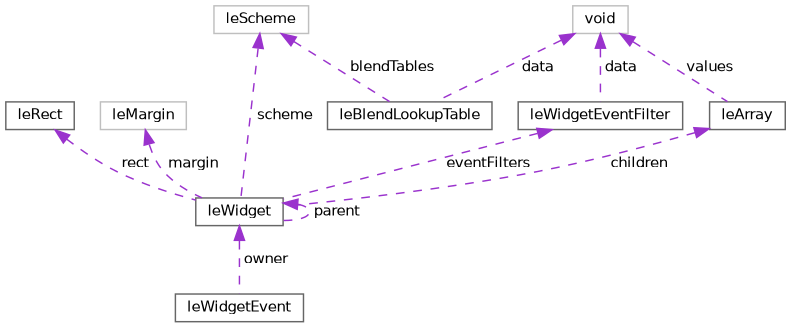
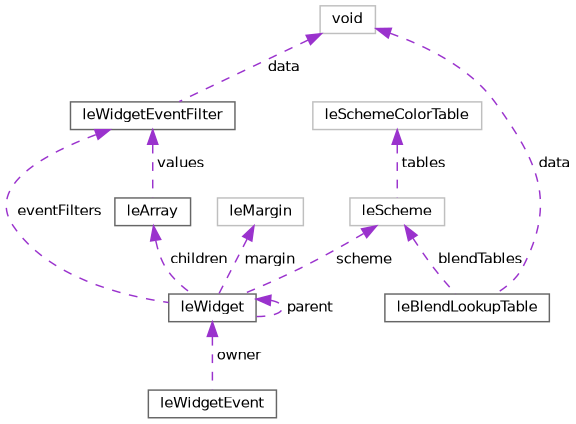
edge "leArray" -> "void": now "leArray" -> "leWidgetEventFilter"
node "leRect": removed
node "leSchemeColorTable": added
